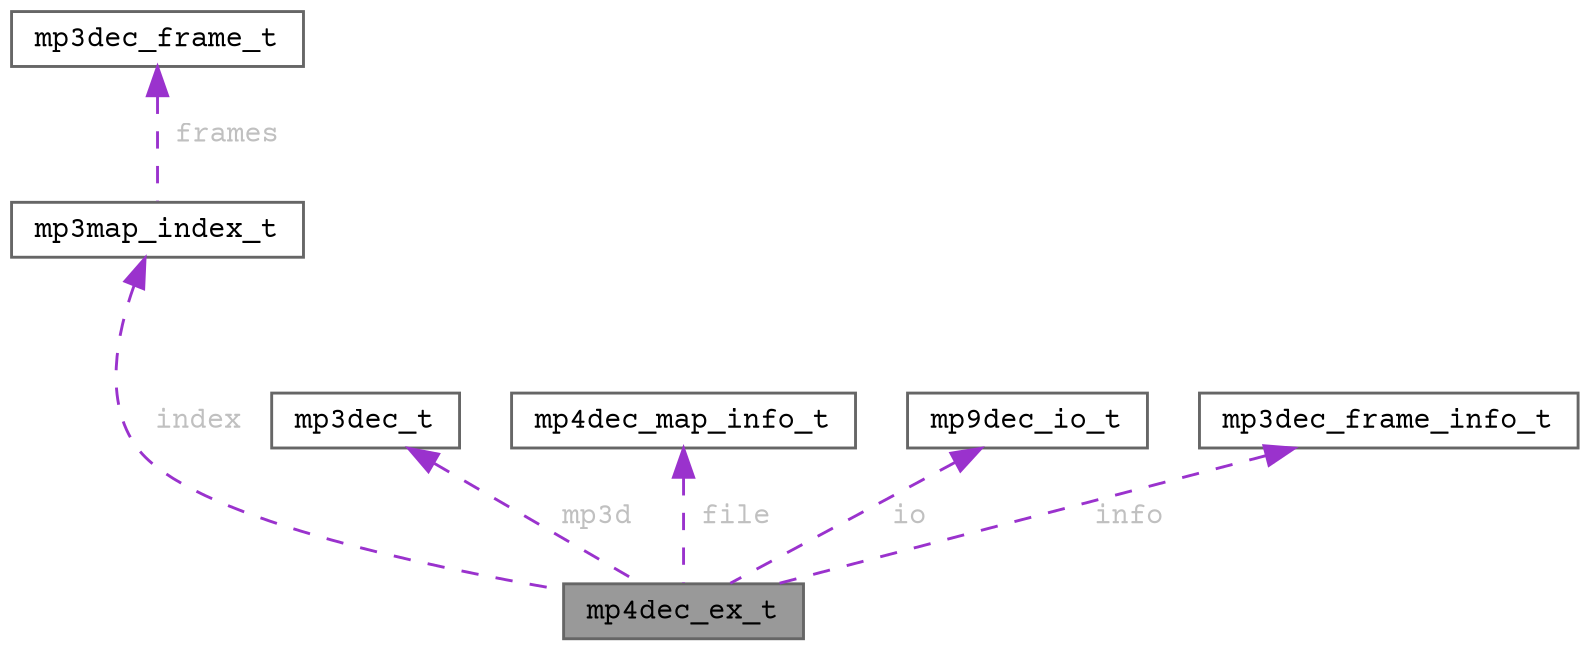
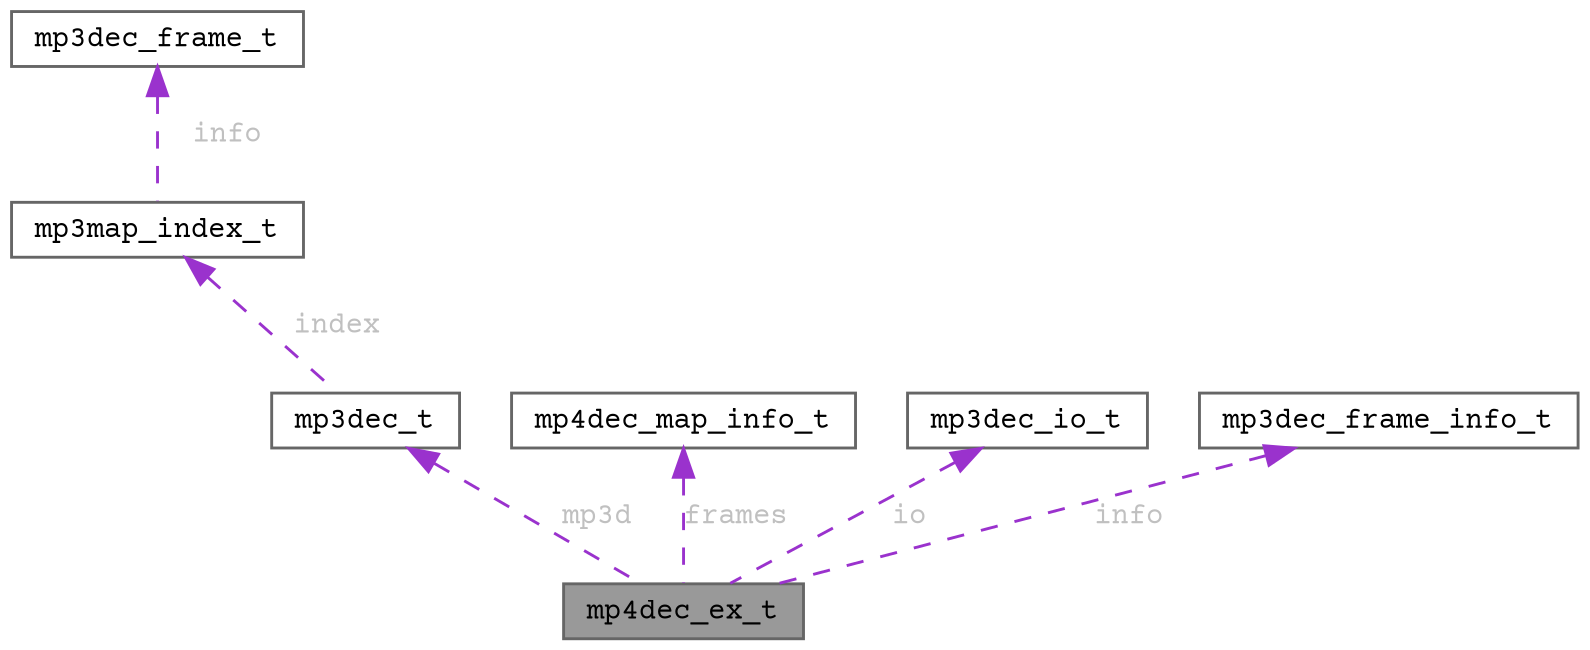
edge "mp3map_index_t" -> "mp3dec_frame_t": label " frames" -> " info"
node "mp9dec_io_t": label "mp9dec_io_t" -> "mp3dec_io_t"
edge "mp4dec_ex_t" -> "mp4dec_map_info_t": label " file" -> " frames"
edge "mp4dec_ex_t" -> "mp3map_index_t": now "mp3dec_t" -> "mp3map_index_t"
